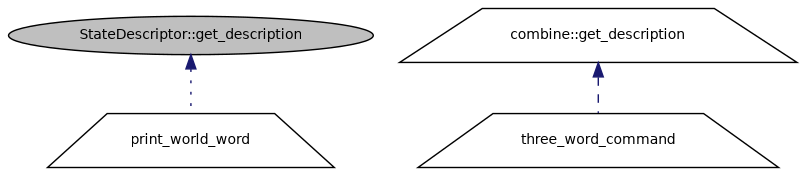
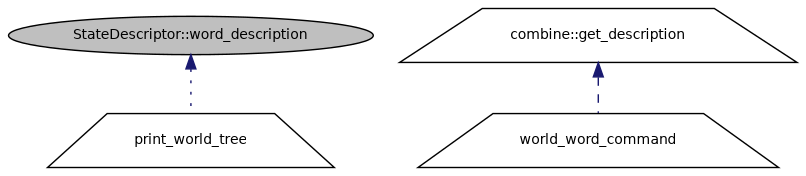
node "StateDescriptor::get_description": label "StateDescriptor::get_description" -> "StateDescriptor::word_description"
node "print_world_word": label "print_world_word" -> "print_world_tree"
node "three_word_command": label "three_word_command" -> "world_word_command"
